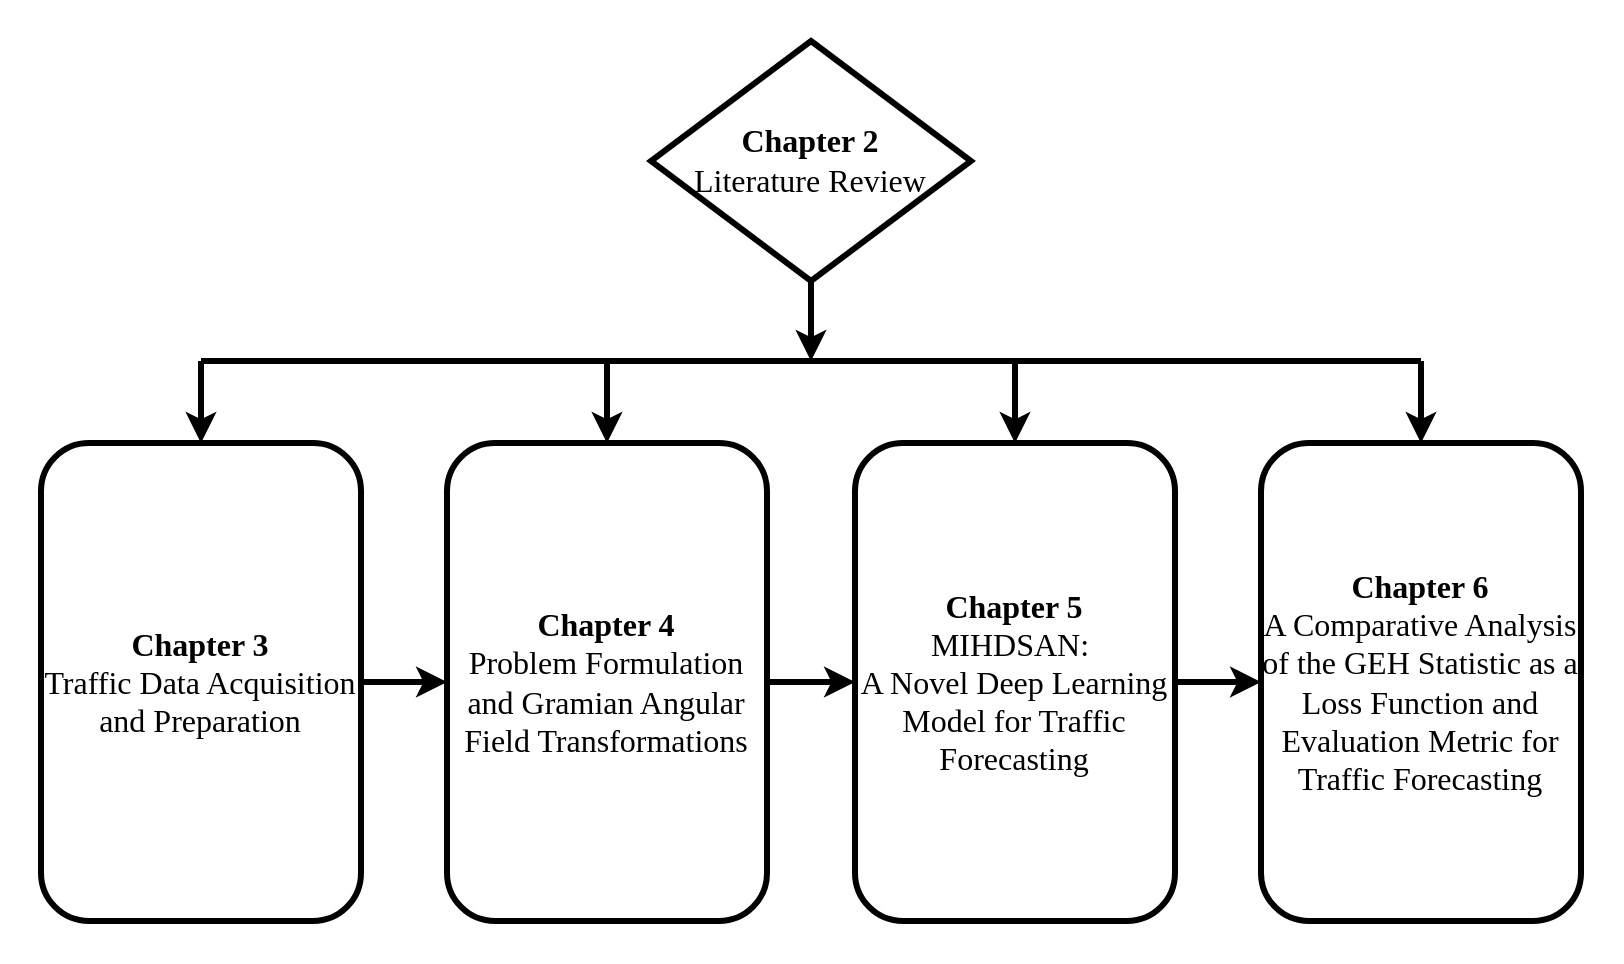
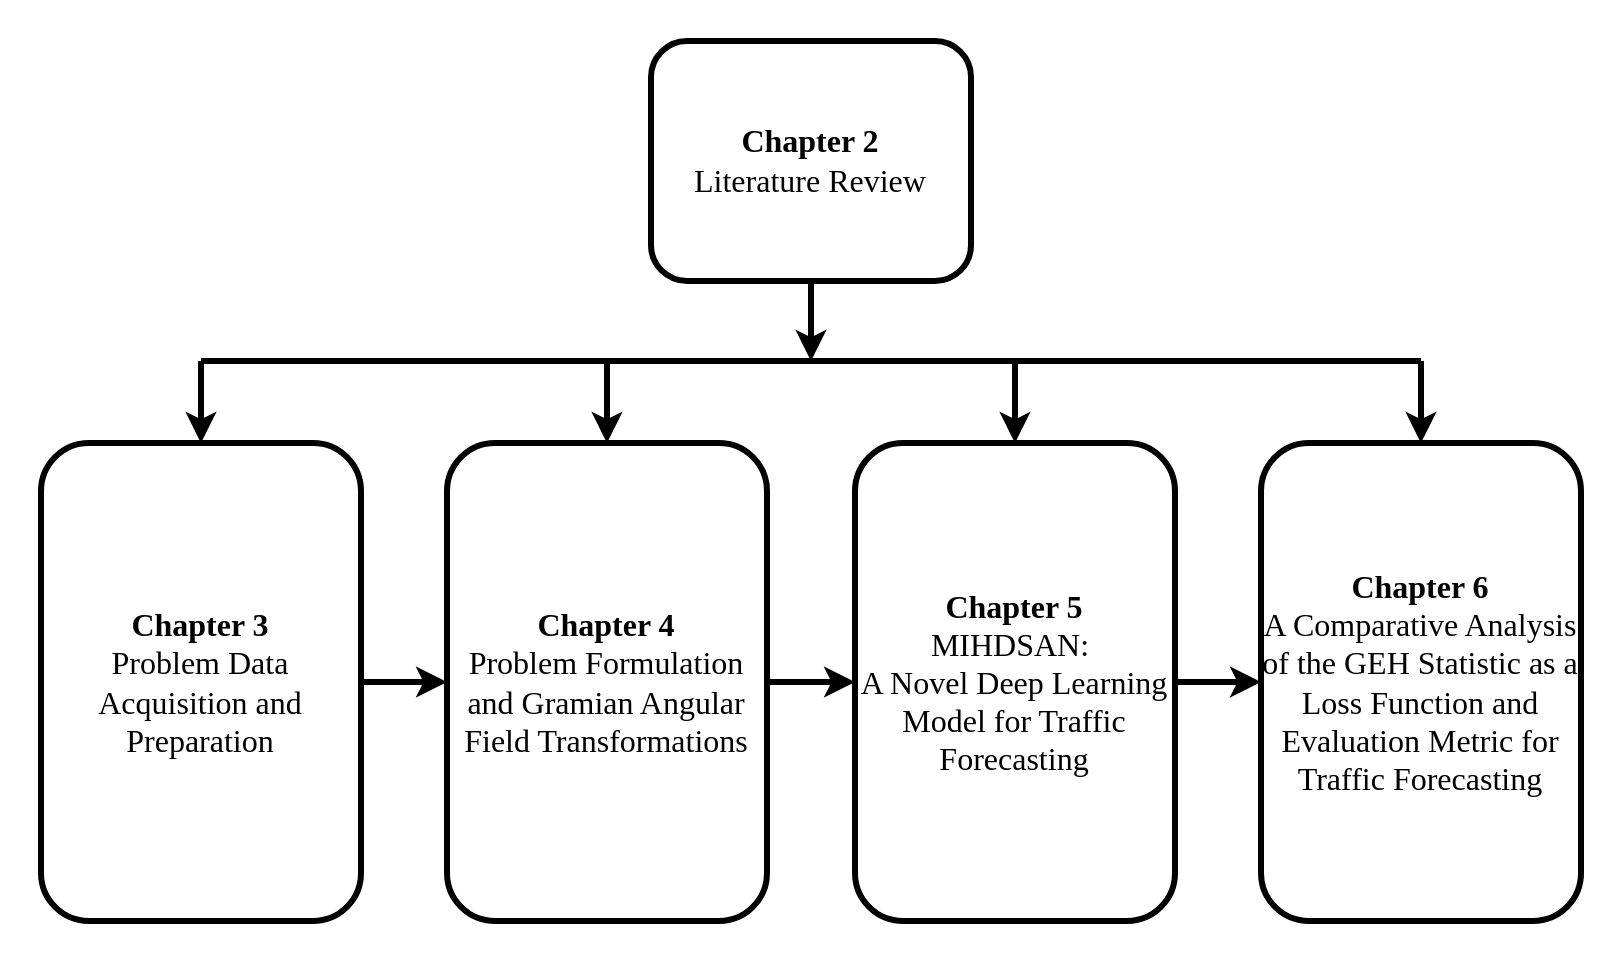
node "Chapter 2 Literature Review": shape diamond -> rounded rectangle
node "Chapter 3 Traffic Data Acquisition and Preparation": label "Chapter 3 Traffic Data Acquisition and Preparation" -> "Chapter 3 Problem Data Acquisition and Preparation"
